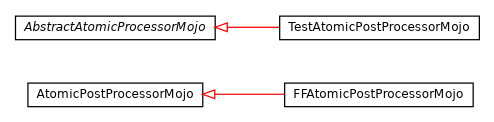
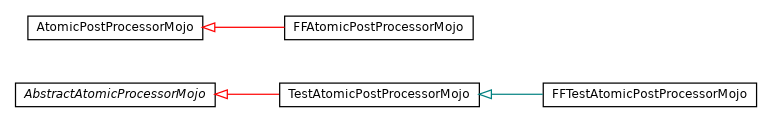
node "FFTestAtomicPostProcessorMojo": added
